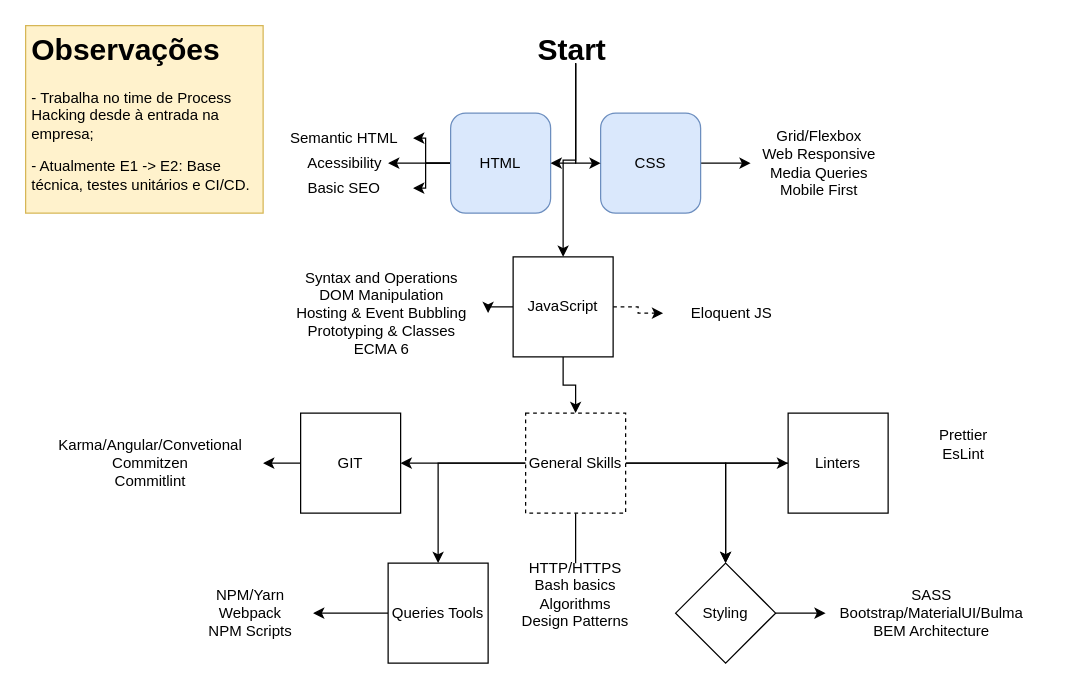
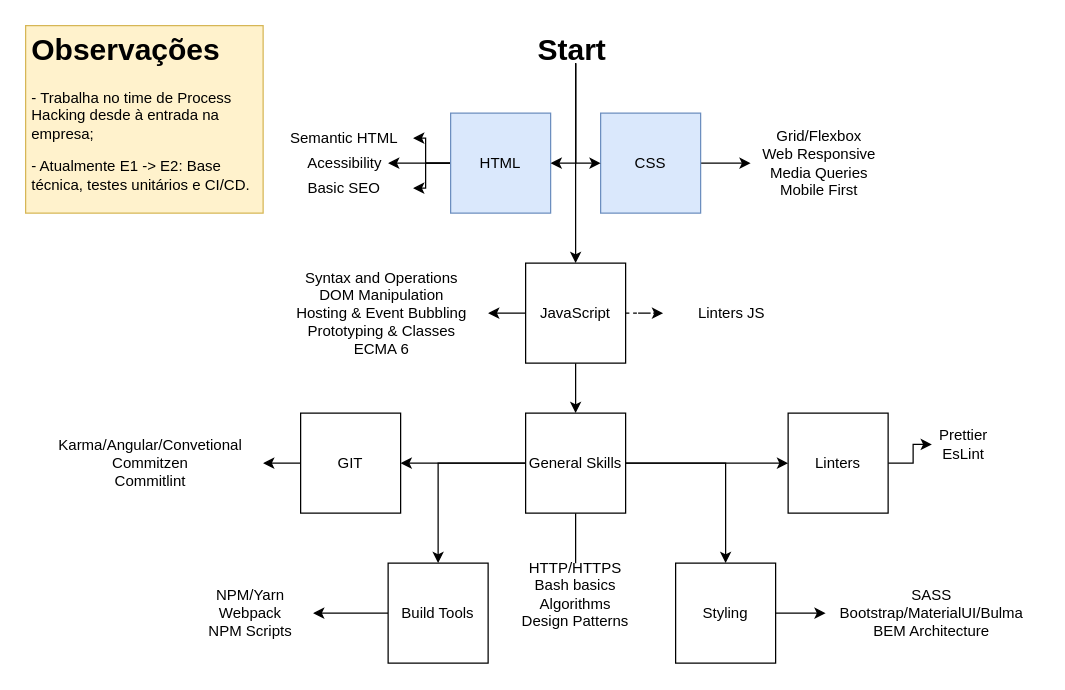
node "HTML": shape rounded rectangle -> rectangle
node "CSS": shape rounded rectangle -> rectangle
node "JavaScript": moved (563, 307) -> (576, 313)
node "Eloquent JS": label "Eloquent JS" -> "Linters JS"
node "General Skills": style dashed -> solid
edge "Linters" -> "Styling": now "Linters" -> "Prettier EsLint"
node "Queries Tools": label "Queries Tools" -> "Build Tools"
node "Styling": shape diamond -> rectangle
